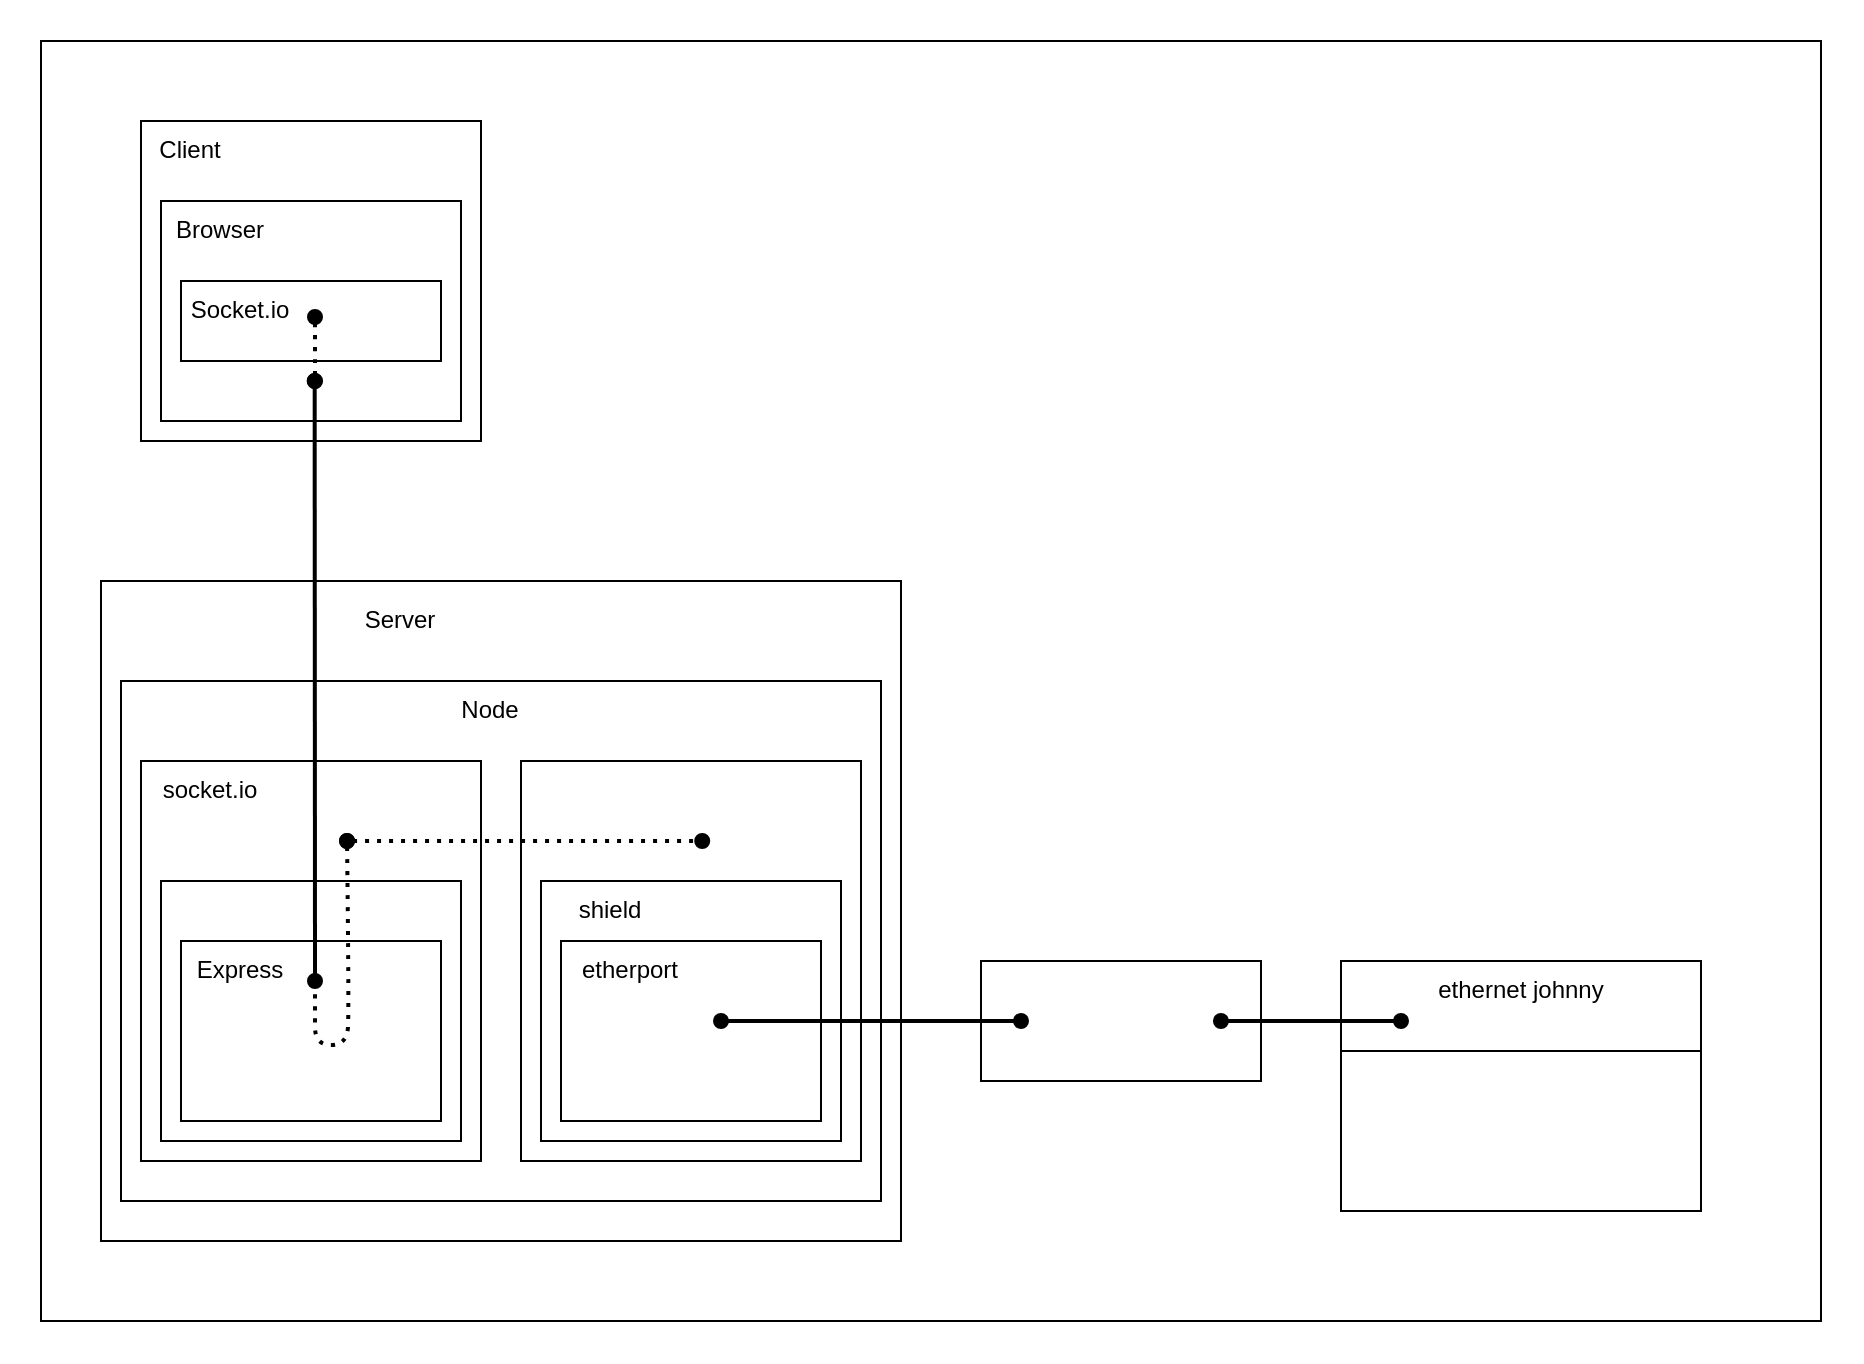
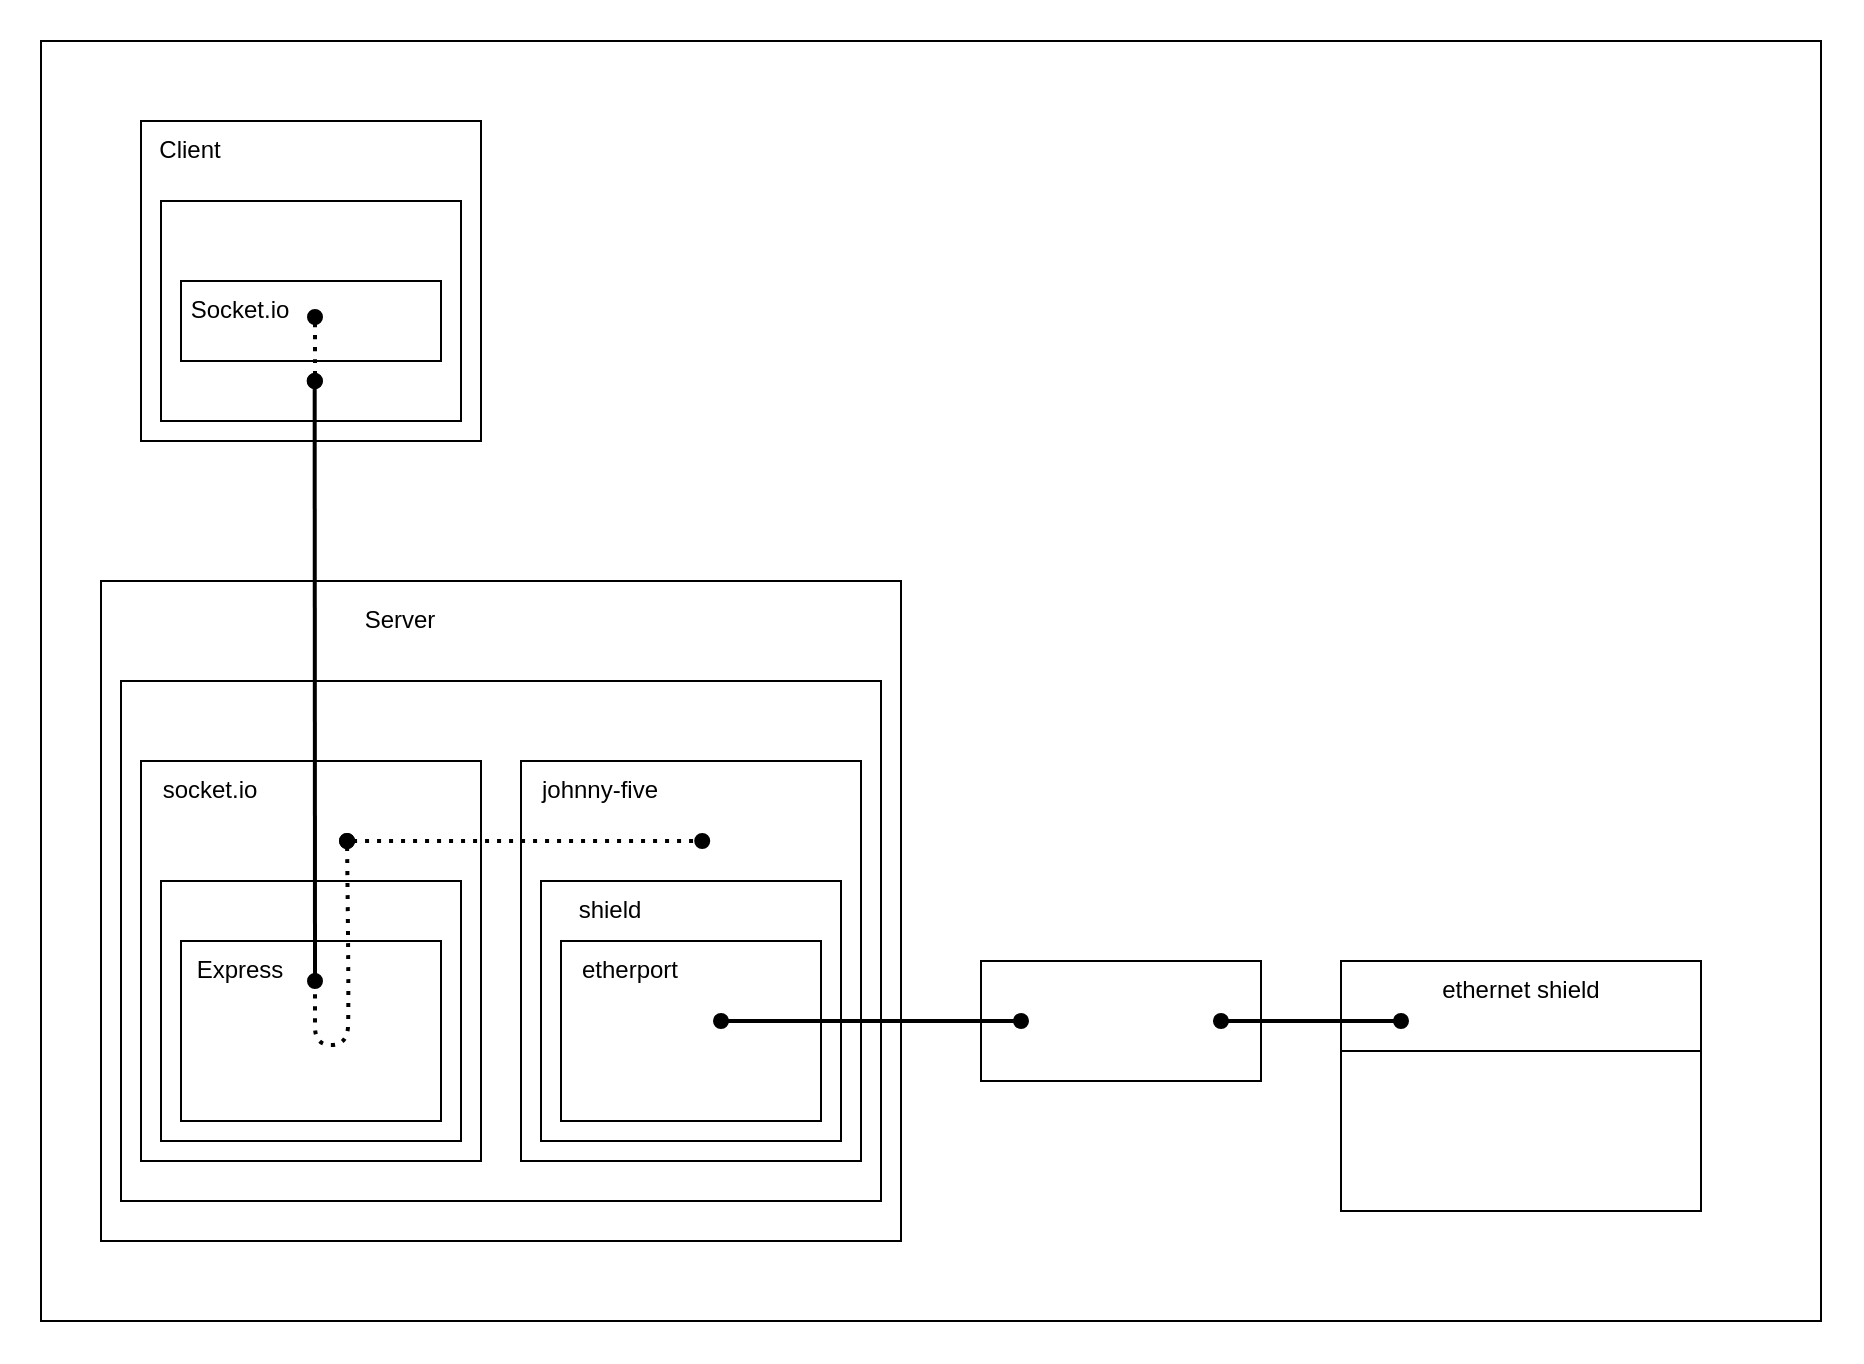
node "Browser": removed
node "Node": removed
node "johnny-five": added
node "ethernet johnny": label "ethernet johnny" -> "ethernet shield"
